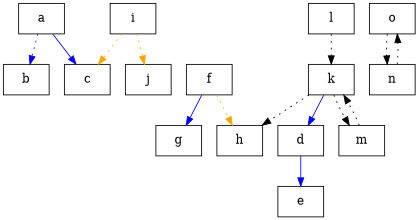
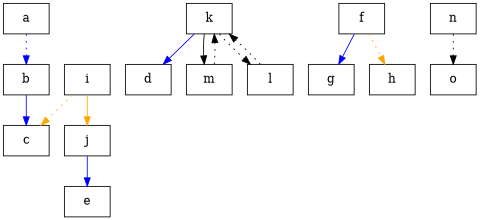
edge "i" -> "j": style dotted -> solid
edge "o" -> "n": removed
edge "a" -> "c": now "b" -> "c"
edge "k" -> "m": style dotted -> solid
edge "k" -> "h": now "k" -> "l"
edge "d" -> "e": now "j" -> "e"
